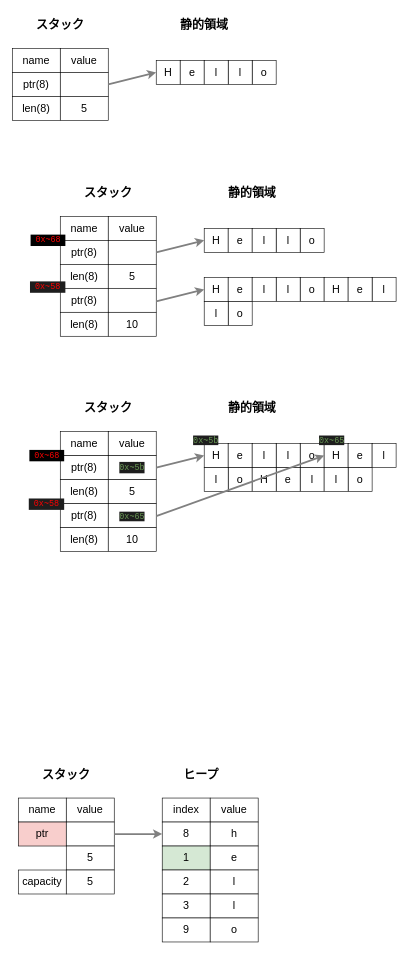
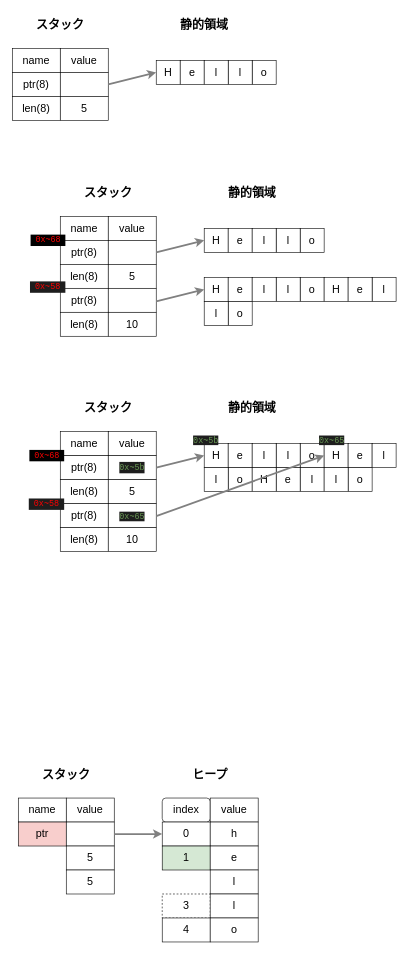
node "ヒープ": moved (201, 774) -> (210, 774)
node "index": shape rectangle -> rounded rectangle
node "8": label "8" -> "0"
node "capacity": removed
node "2": removed
node "3": style solid -> dashed
node "9": label "9" -> "4"
